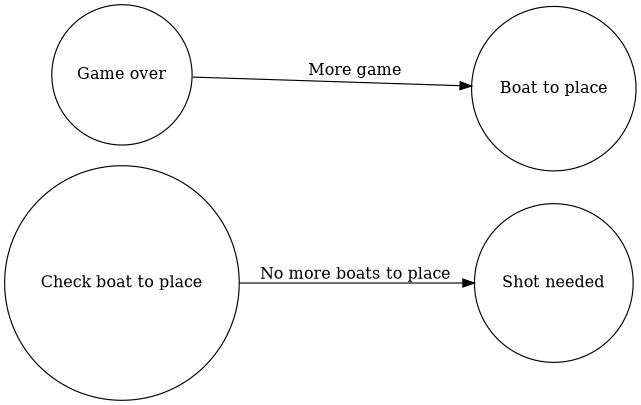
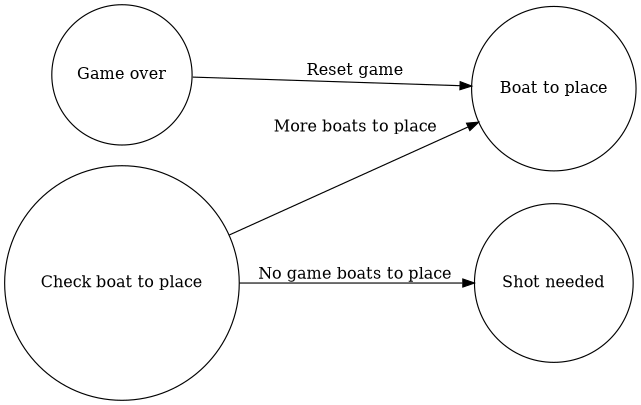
edge "Game over" -> "Boat to place": label "More game" -> "Reset game"
edge "Check boat to place" -> "Boat to place": added, label "More boats to place"
edge "Check boat to place" -> "Shot needed": label "No more boats to place" -> "No game boats to place"
